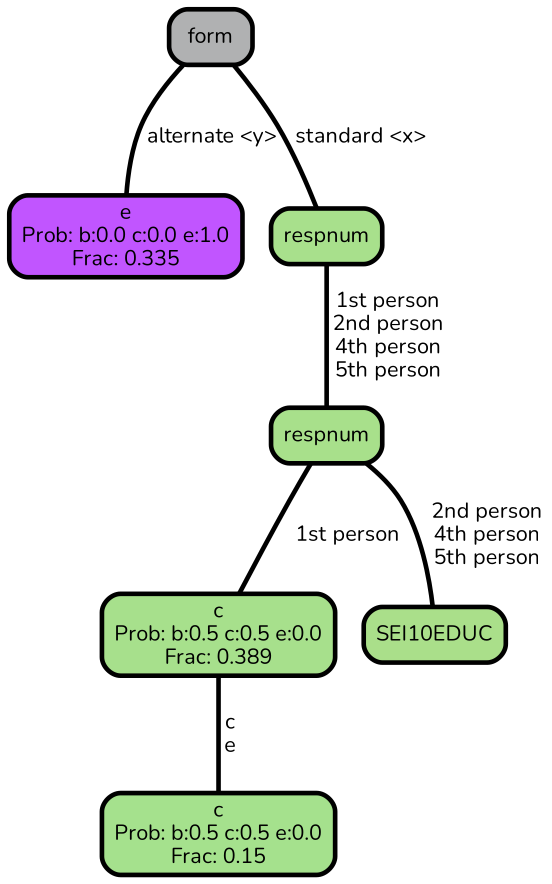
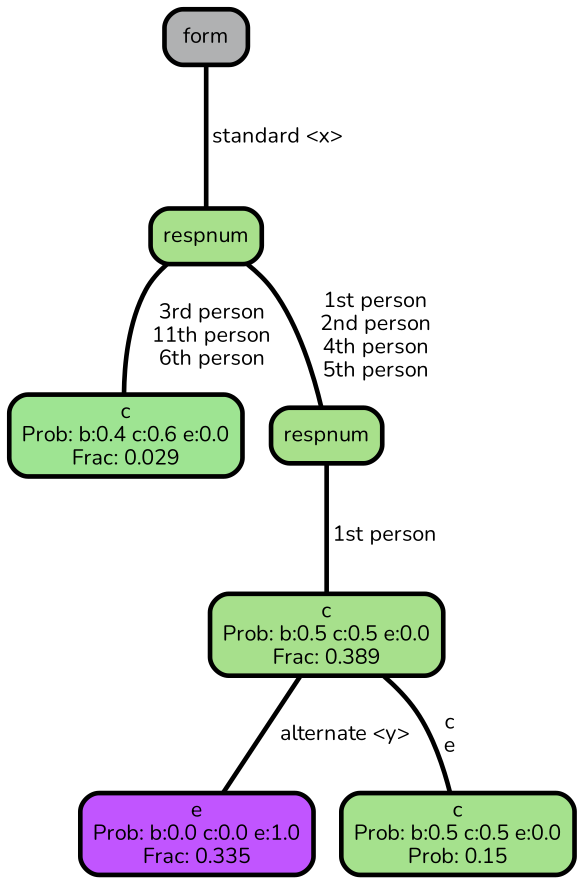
edge "form" -- "e Prob: b:0.0 c:0.0 e:1.0 Frac: 0.335": now "c Prob: b:0.5 c:0.5 e:0.0 Frac: 0.389" -- "e Prob: b:0.0 c:0.0 e:1.0 Frac: 0.335"
node "c Prob: b:0.4 c:0.6 e:0.0 Frac: 0.029": added
node "SEI10EDUC": removed
node "c Prob: b:0.5 c:0.5 e:0.0 Frac: 0.15": label "c Prob: b:0.5 c:0.5 e:0.0 Frac: 0.15" -> "c Prob: b:0.5 c:0.5 e:0.0 Prob: 0.15"
